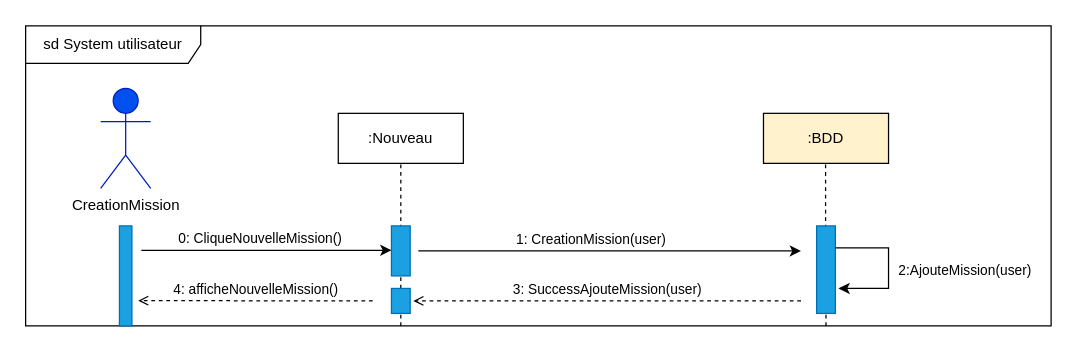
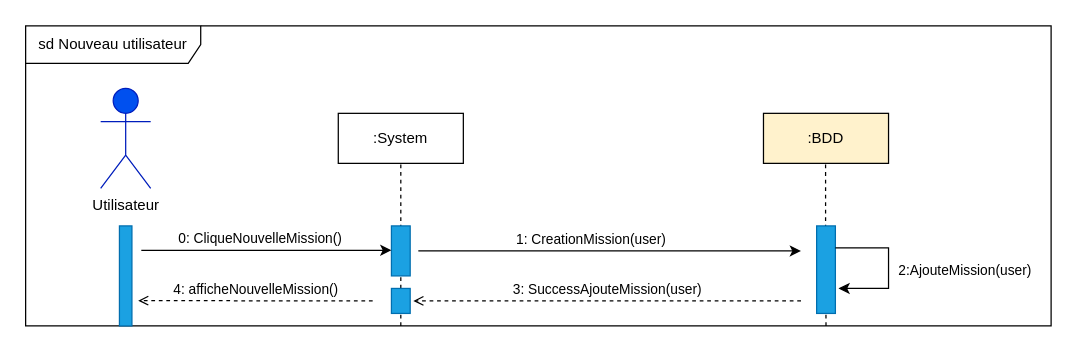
node "sd System utilisateur": label "sd System utilisateur" -> "sd Nouveau utilisateur"
node ":Nouveau": label ":Nouveau" -> ":System"
node "CreationMission": label "CreationMission" -> "Utilisateur"
